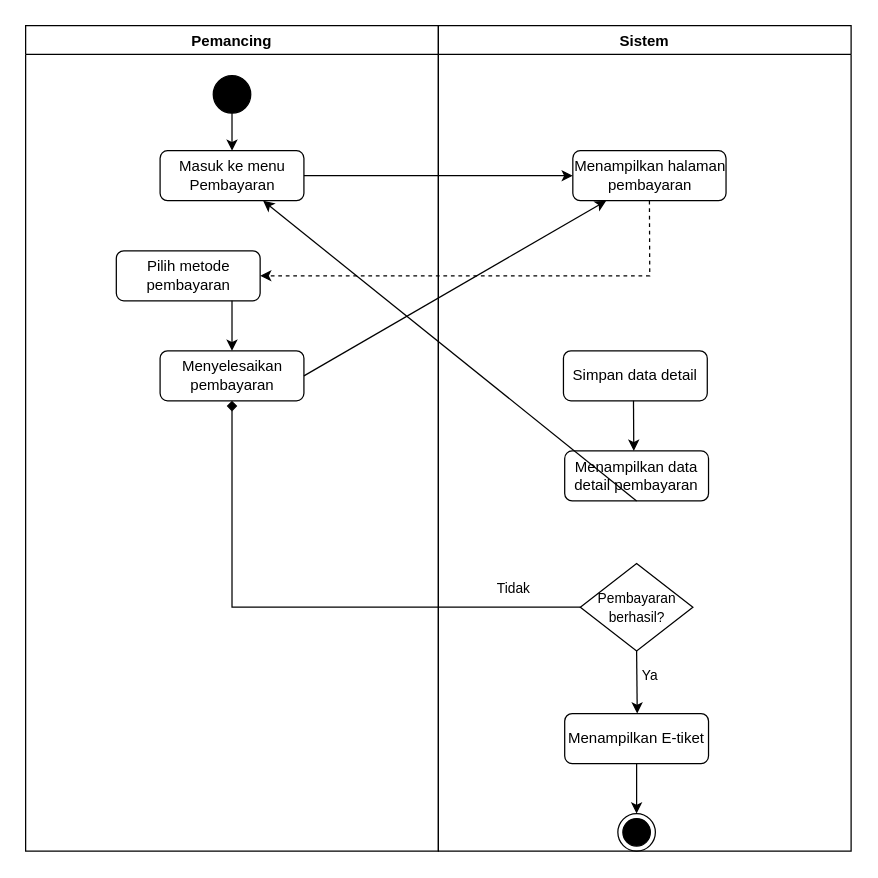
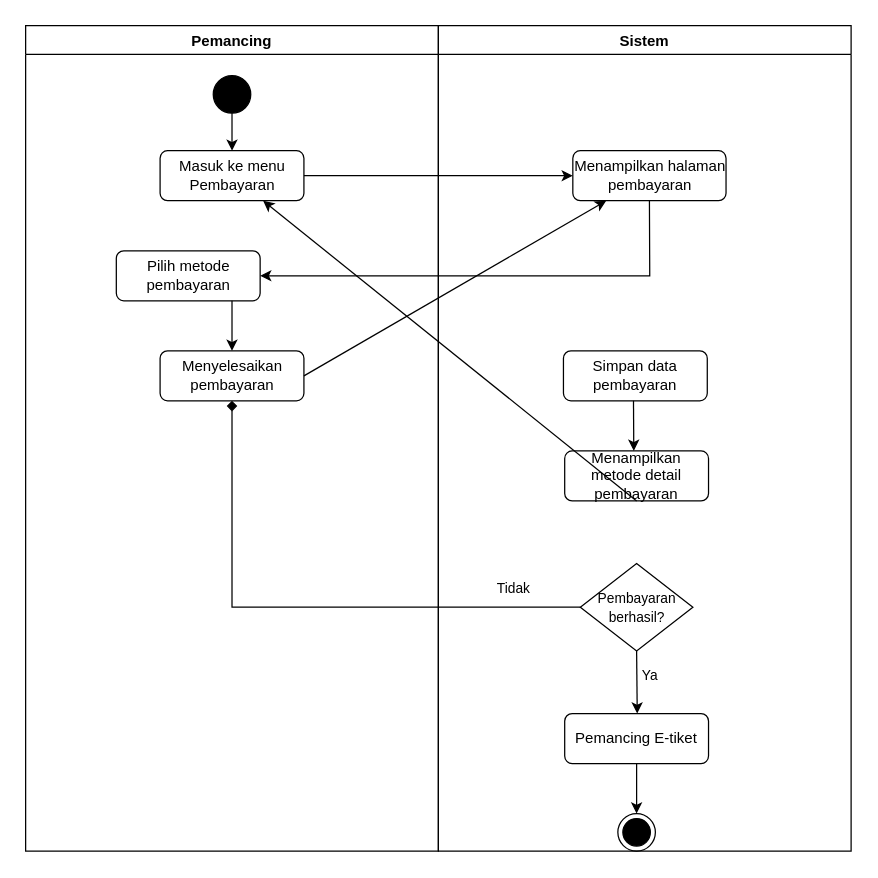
edge "Menampilkan halaman pembayaran" -> "Pilih metode pembayaran": style dashed -> solid
node "Simpan data detail": label "Simpan data detail" -> "Simpan data pembayaran"
node "Menampilkan data detail pembayaran": label "Menampilkan data detail pembayaran" -> "Menampilkan metode detail pembayaran"
node "Menampilkan E-tiket": label "Menampilkan E-tiket" -> "Pemancing E-tiket"
